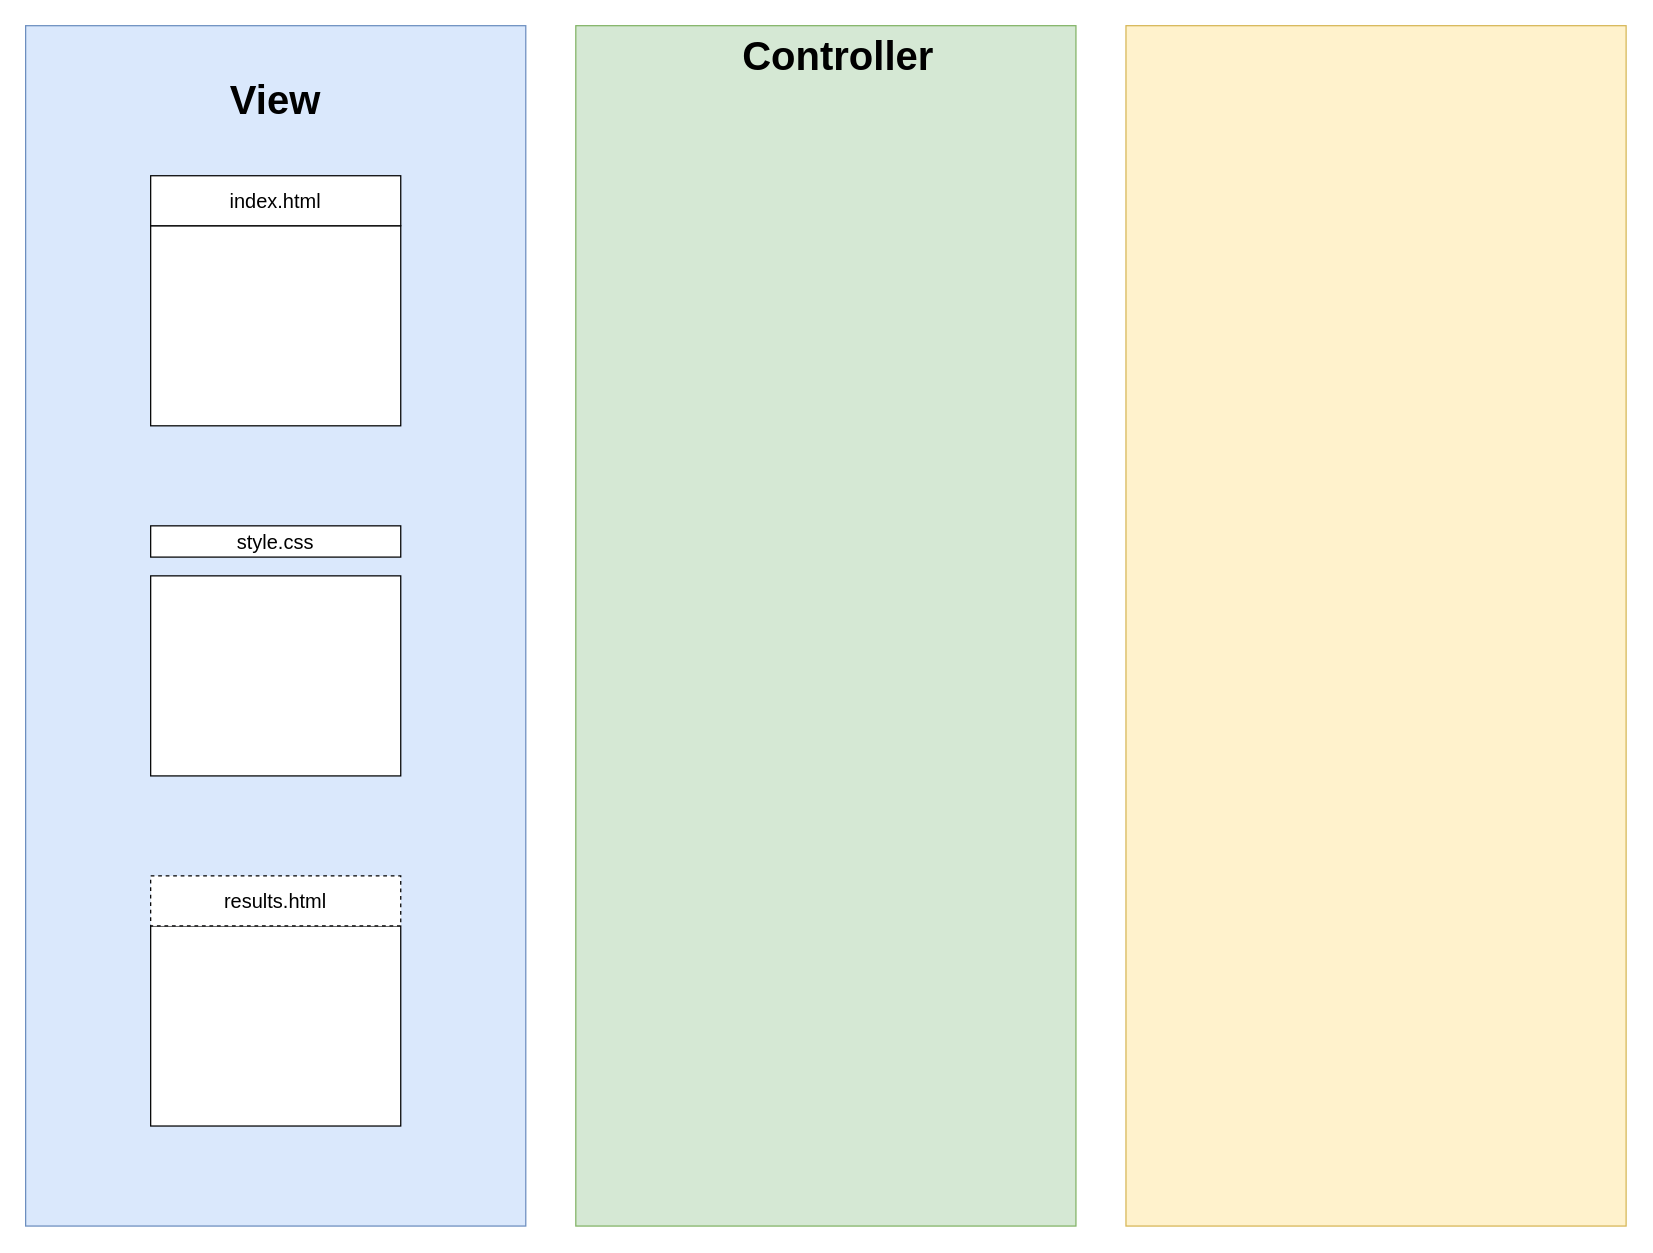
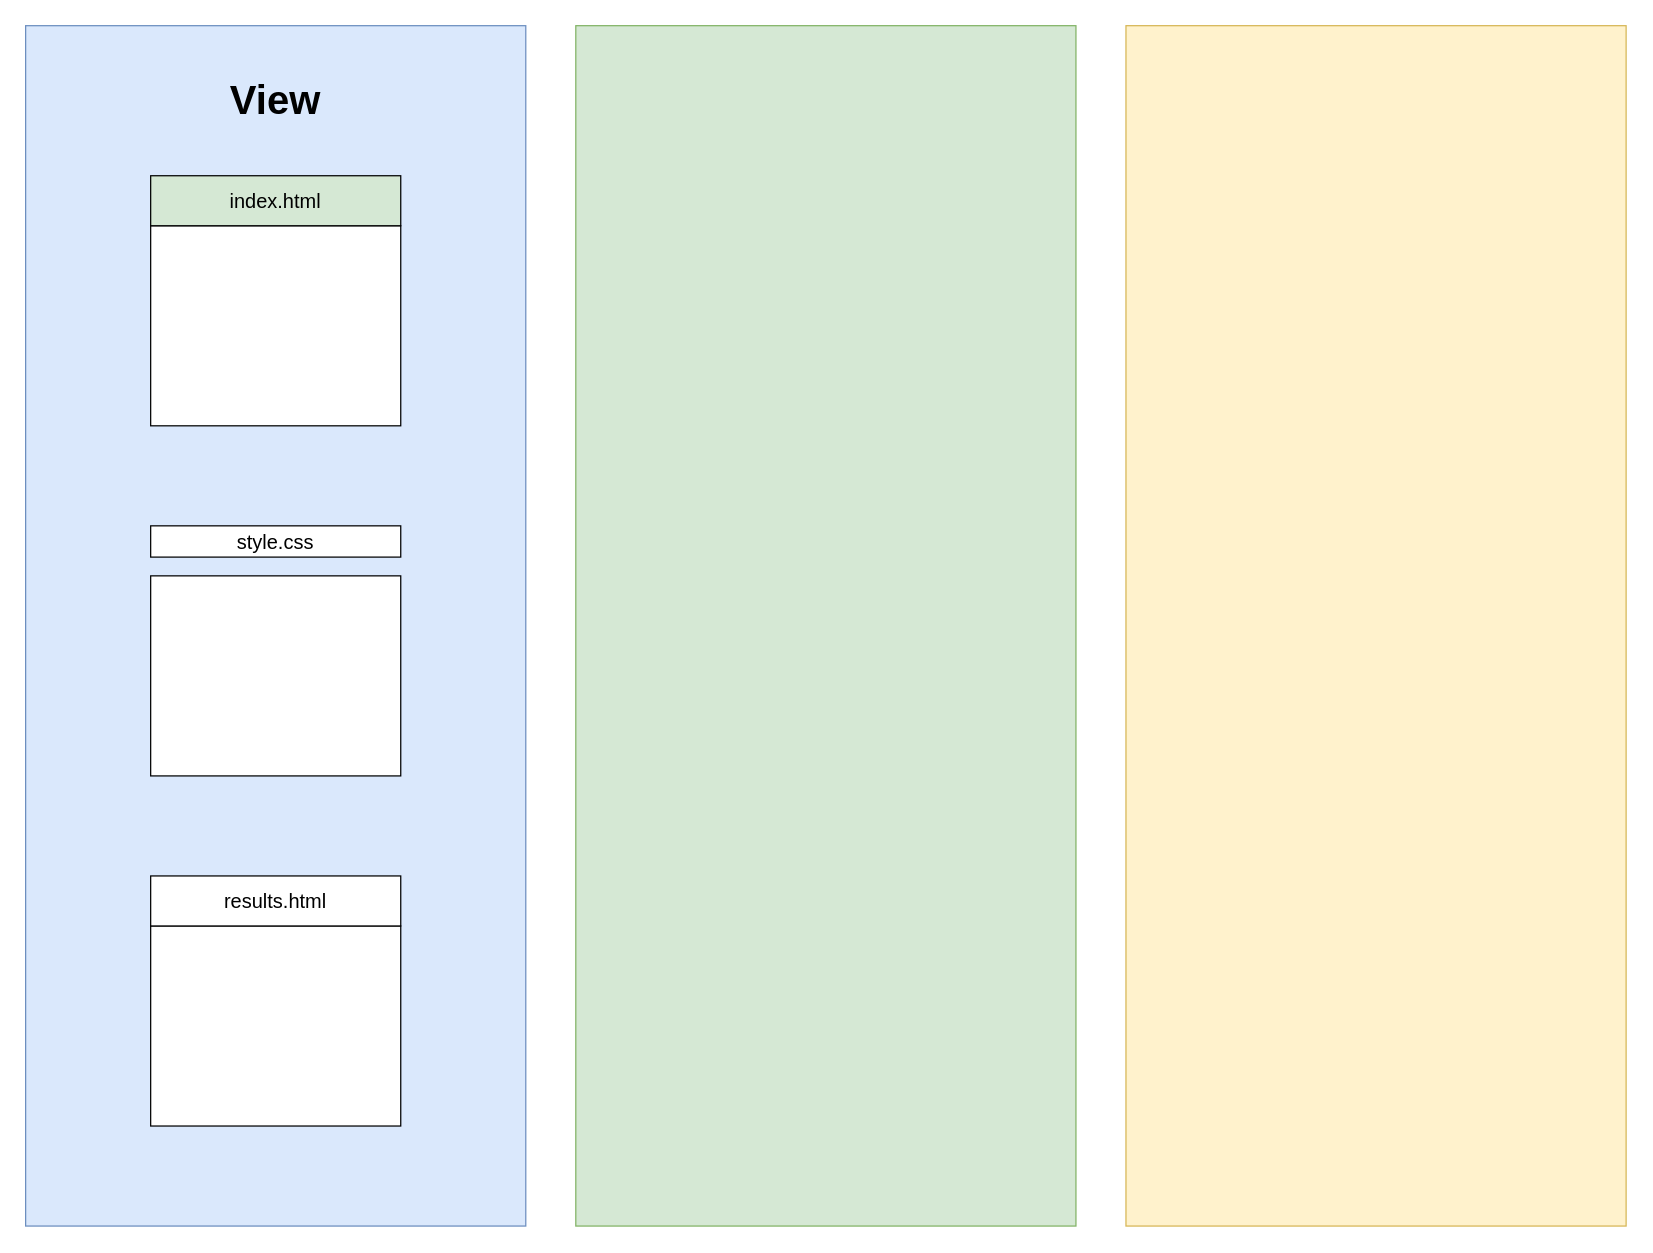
node "Controller": removed
node "index.html": fillcolor #ffffff -> #d5e8d4
node "results.html": style dashed -> solid
